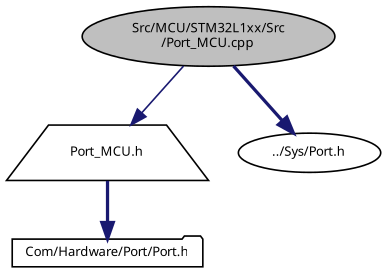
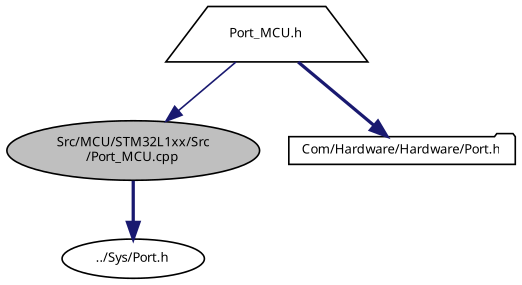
edge "Src/MCU/STM32L1xx/Src /Port_MCU.cpp" -> "Port_MCU.h": reversed
node "Com/Hardware/Port/Port.h": label "Com/Hardware/Port/Port.h" -> "Com/Hardware/Hardware/Port.h"
